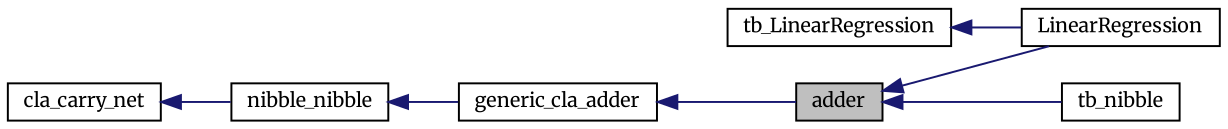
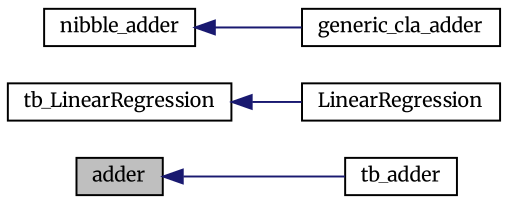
edge "LinearRegression" -> "adder": removed
node "cla_carry_net": removed
node "nibble_nibble": label "nibble_nibble" -> "nibble_adder"
edge "adder" -> "generic_cla_adder": removed
node "tb_nibble": label "tb_nibble" -> "tb_adder"
